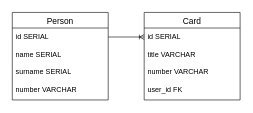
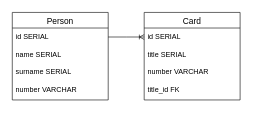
node "title VARCHAR": label "title VARCHAR" -> "title SERIAL"
node "user_id FK": label "user_id FK" -> "title_id FK"
